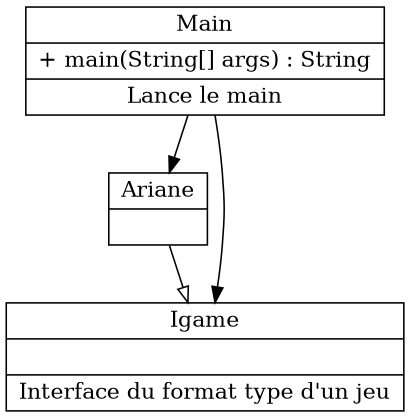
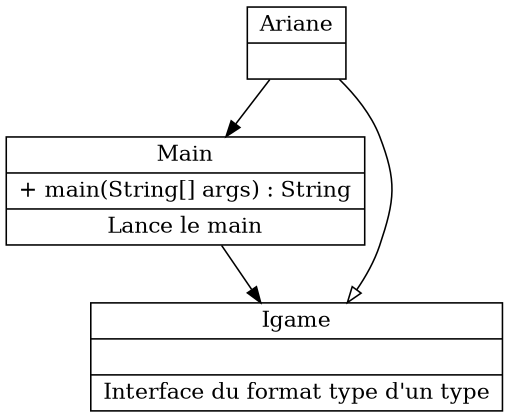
edge "Main" -> "Ariane": reversed
node "Igame": text "Interface du format type d'un jeu" -> "Interface du format type d'un type"
